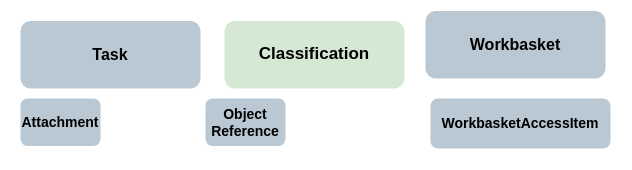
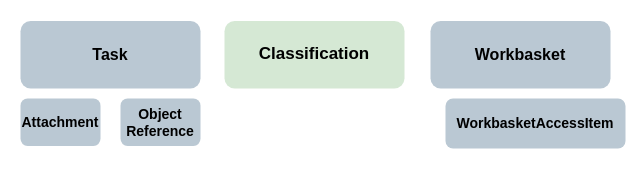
node "Workbasket": moved (516, 45) -> (521, 55)
node "Object Reference": moved (246, 122) -> (161, 122)
node "WorkbasketAccessItem": moved (521, 124) -> (536, 124)
